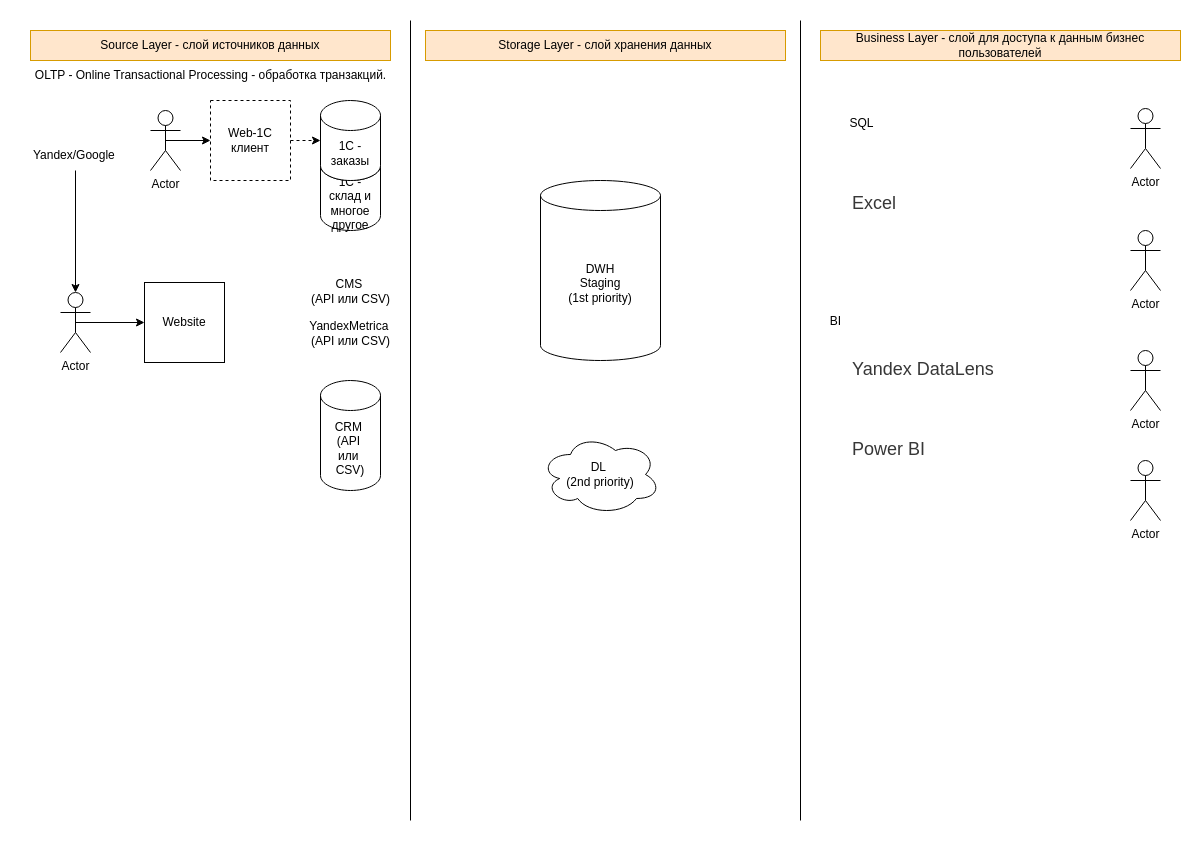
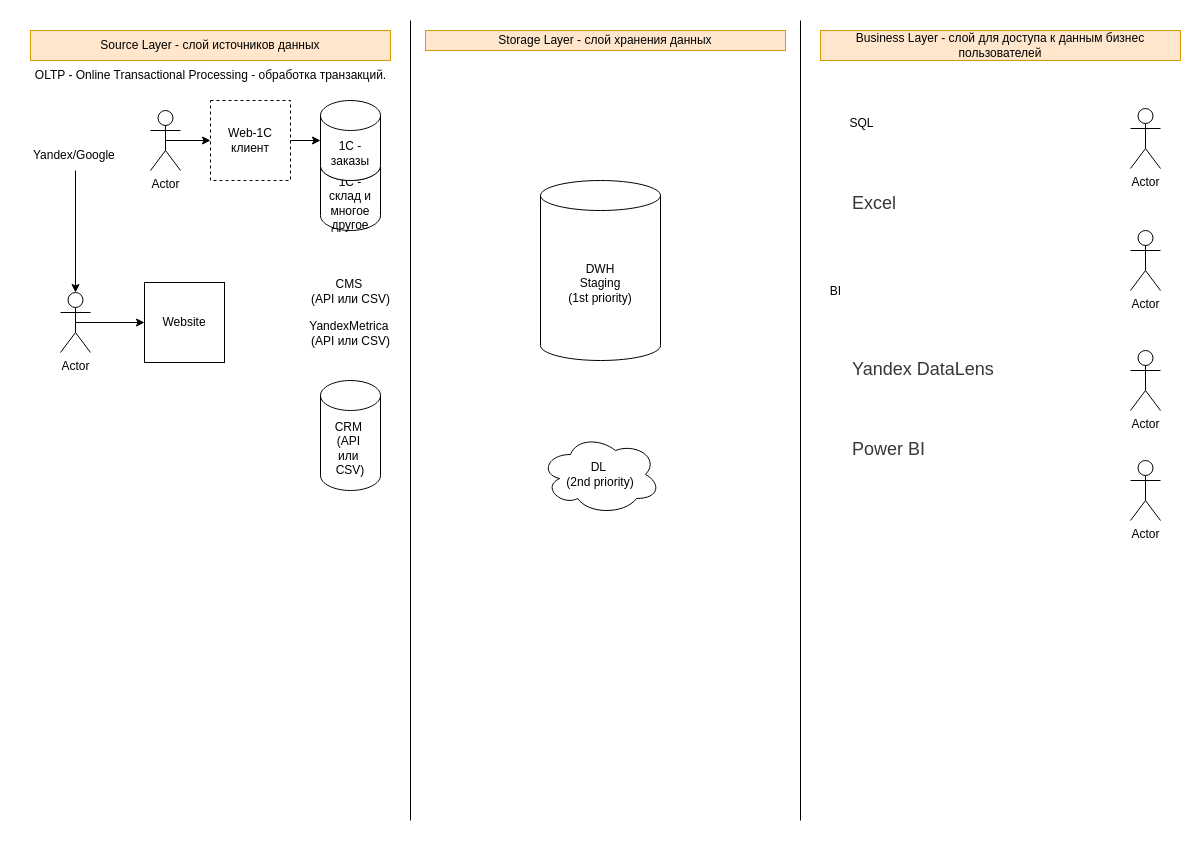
node "Storage Layer - слой хранения данных": size 360x30 -> 360x20
edge "Web-1C клиент" -> "1С - заказы": style dashed -> solid
node "BI": moved (836, 322) -> (836, 292)
